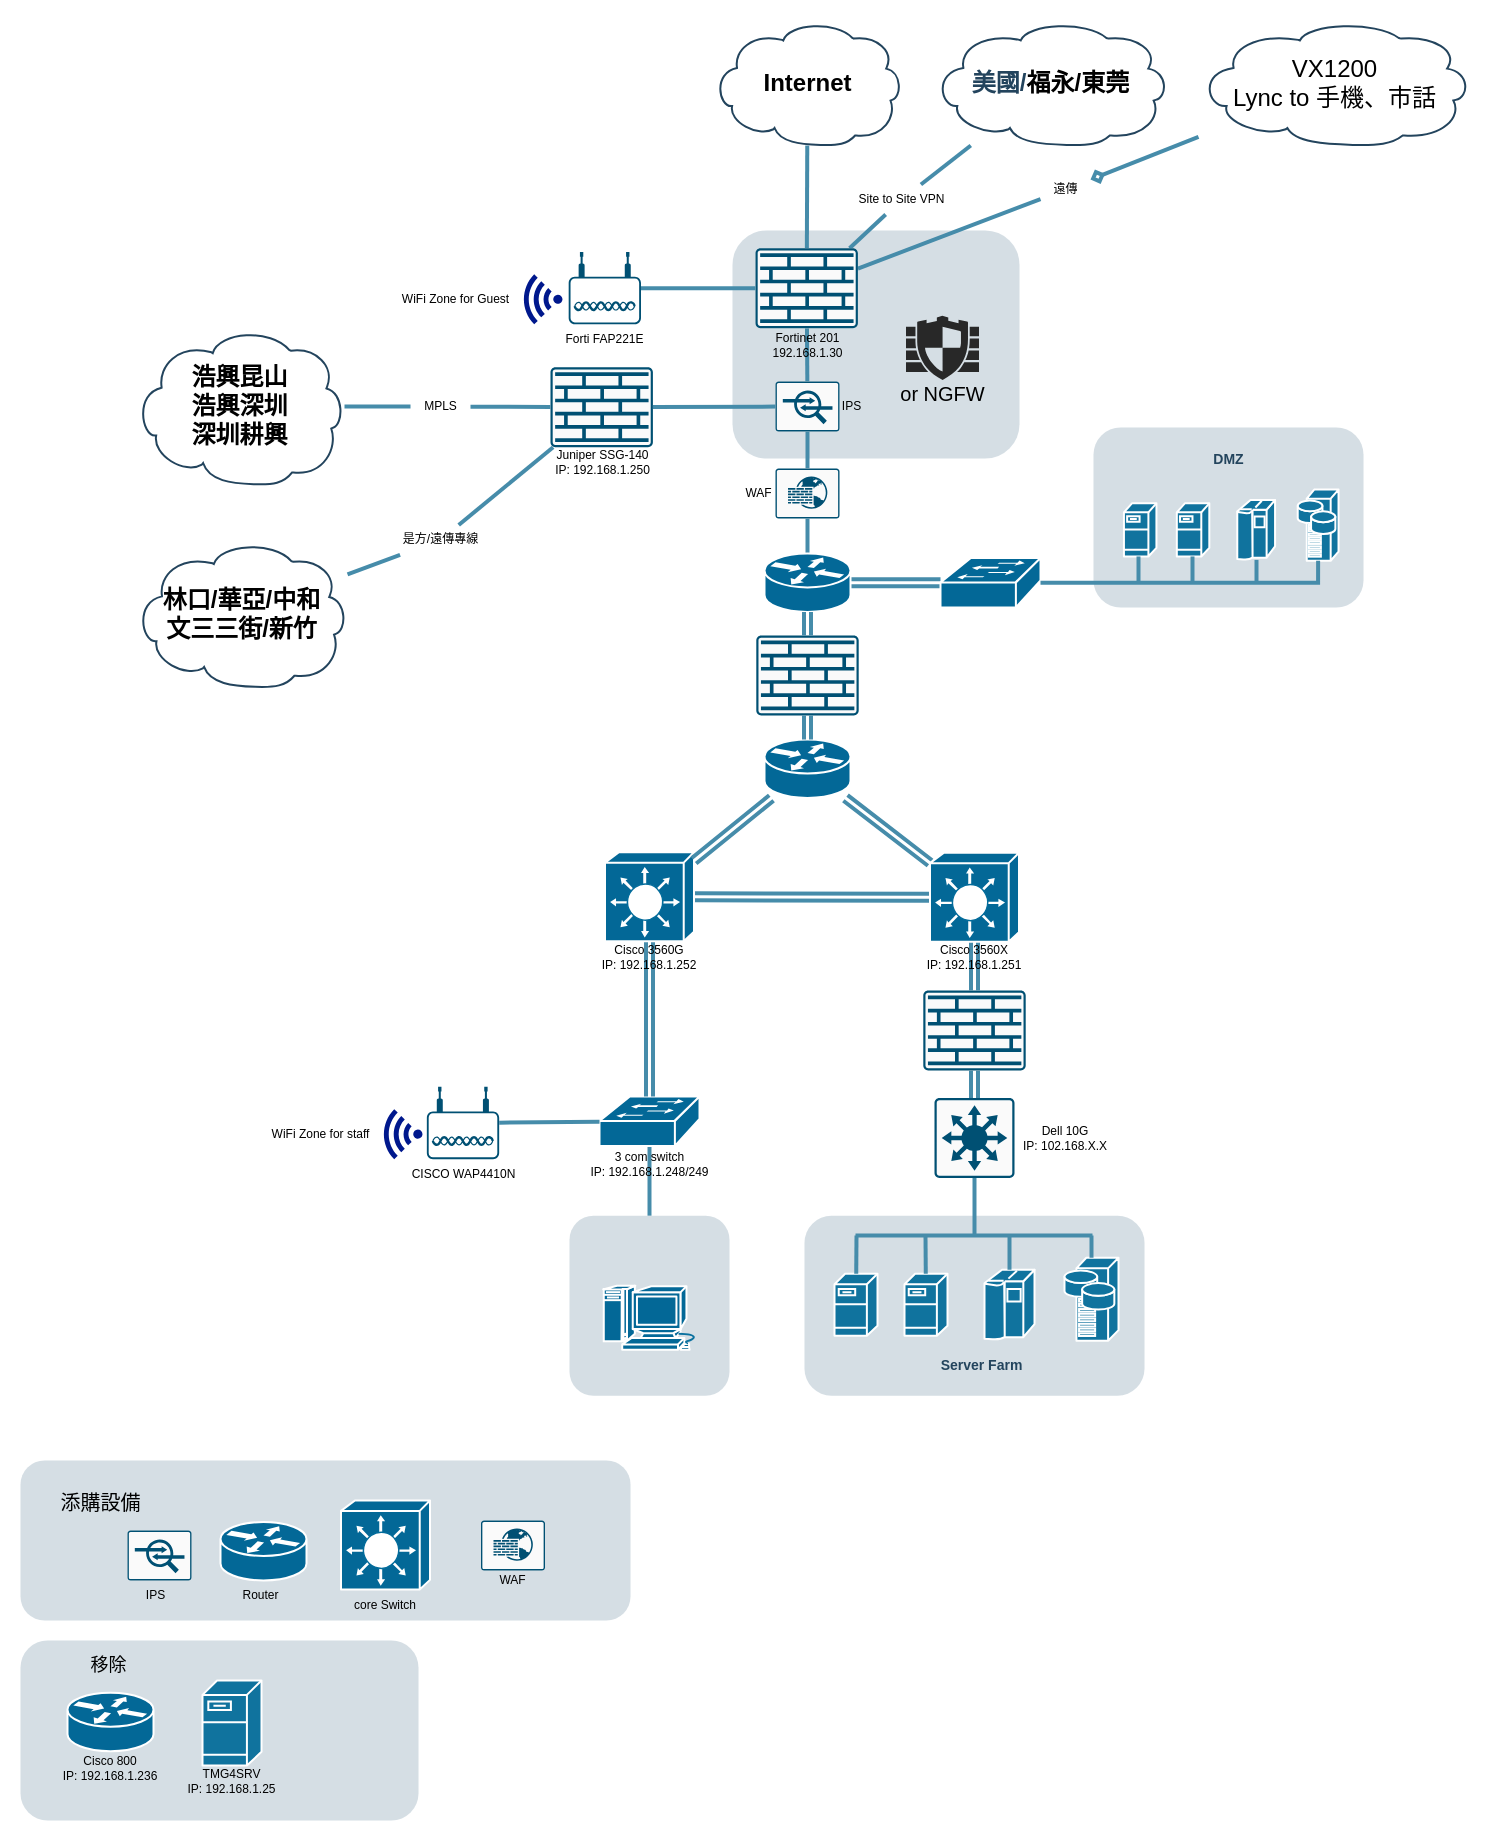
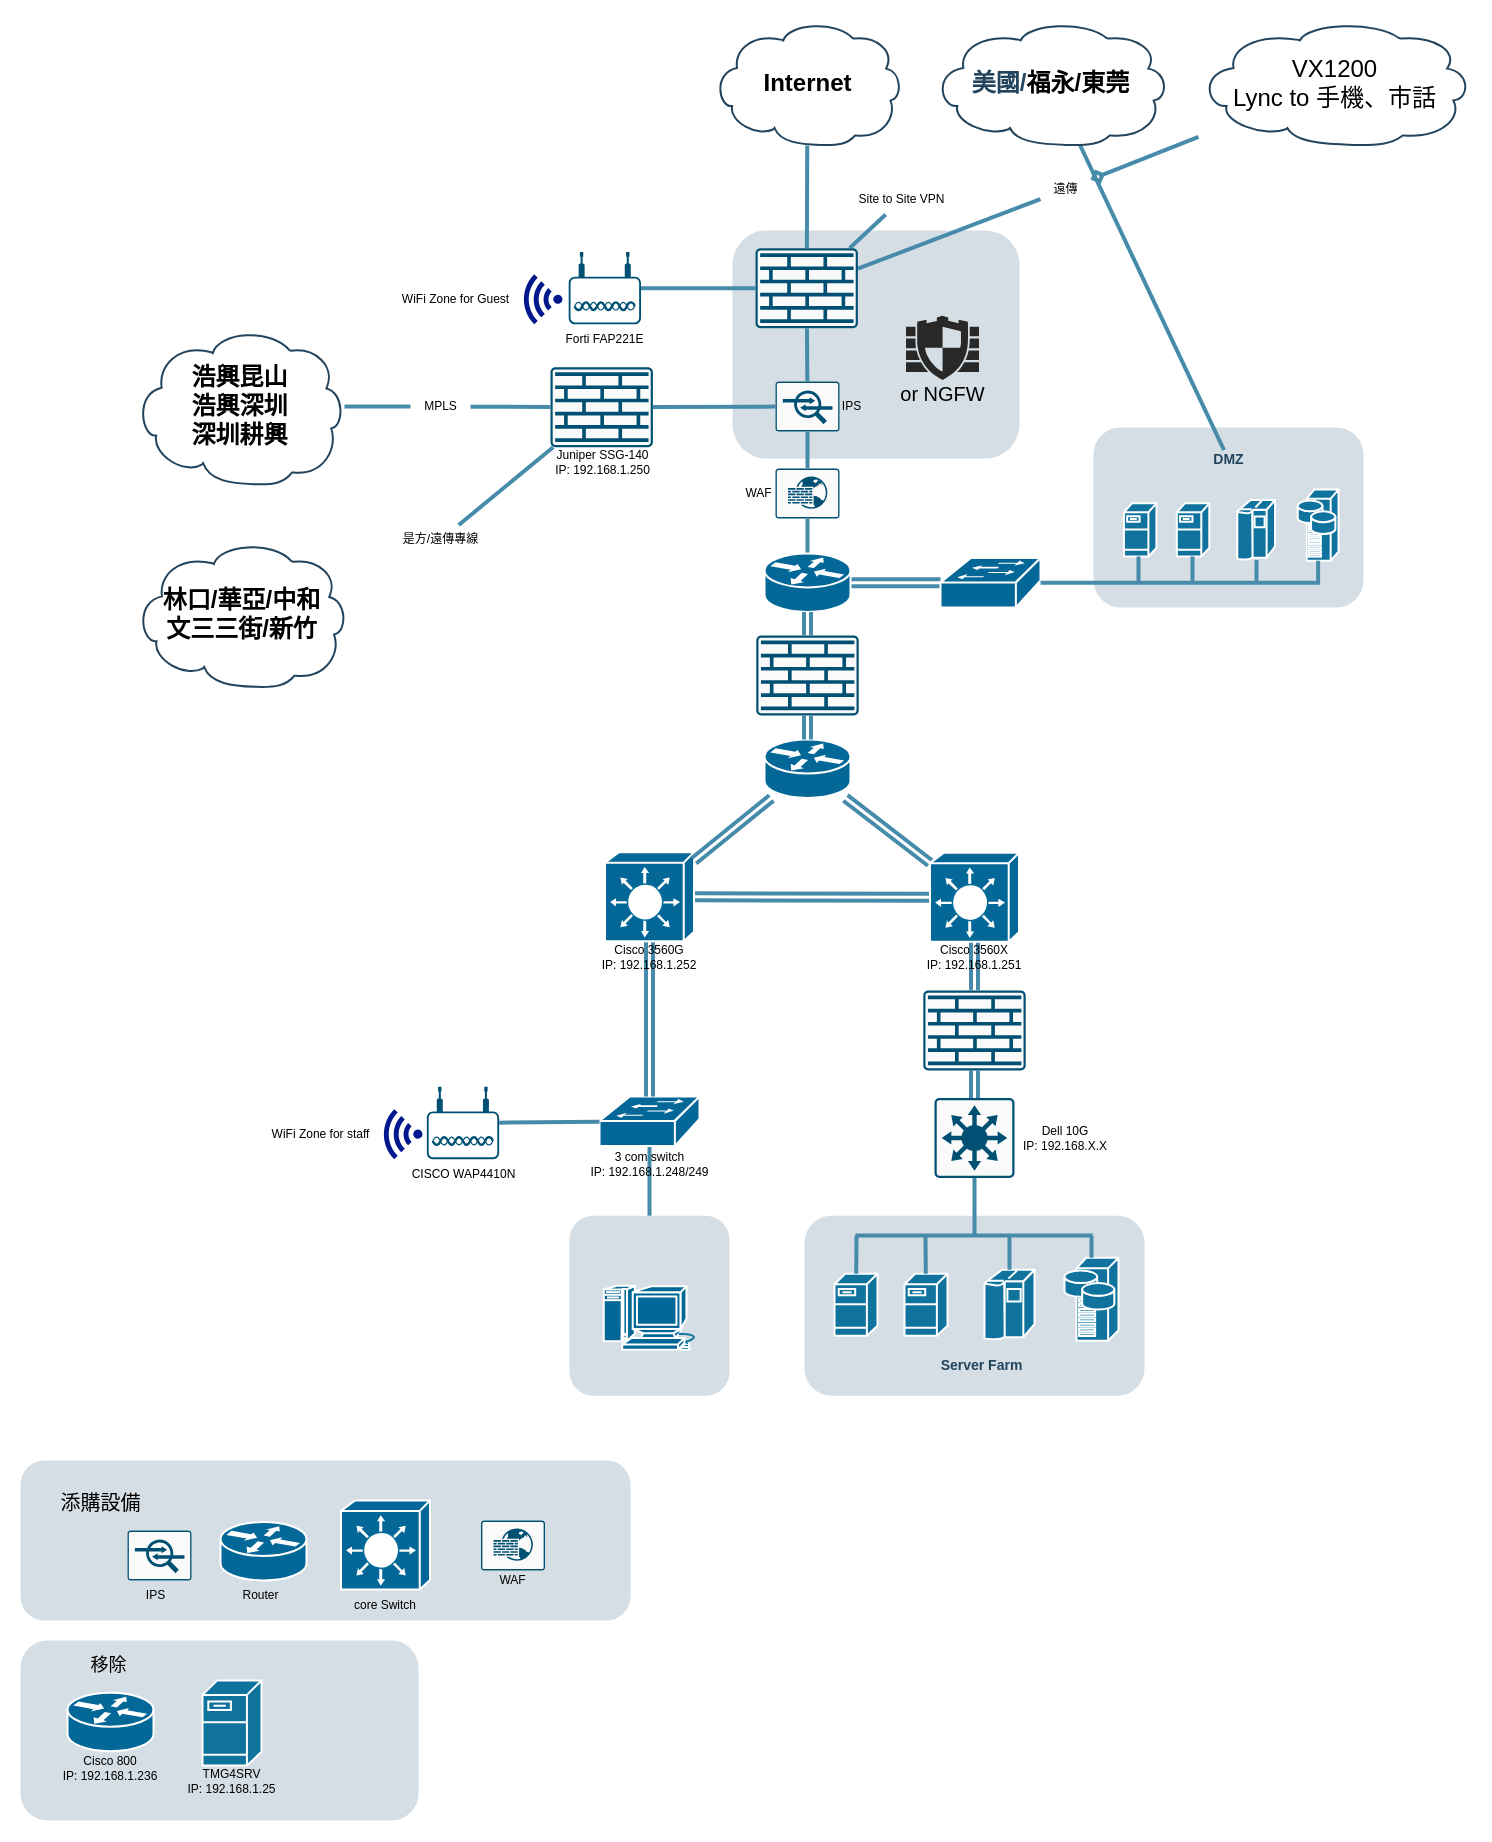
edge "美國/福永/東莞" -- "Site to Site VPN": now "美國/福永/東莞" -- "DMZ"
node "Fortinet 201 192.168.1.30": removed
edge "是方/遠傳專線" -- "林口/華亞/中和 文三三街/新竹": removed
node "Dell 10G IP: 102.168.X.X": label "Dell 10G IP: 102.168.X.X" -> "Dell 10G IP: 192.168.X.X"
